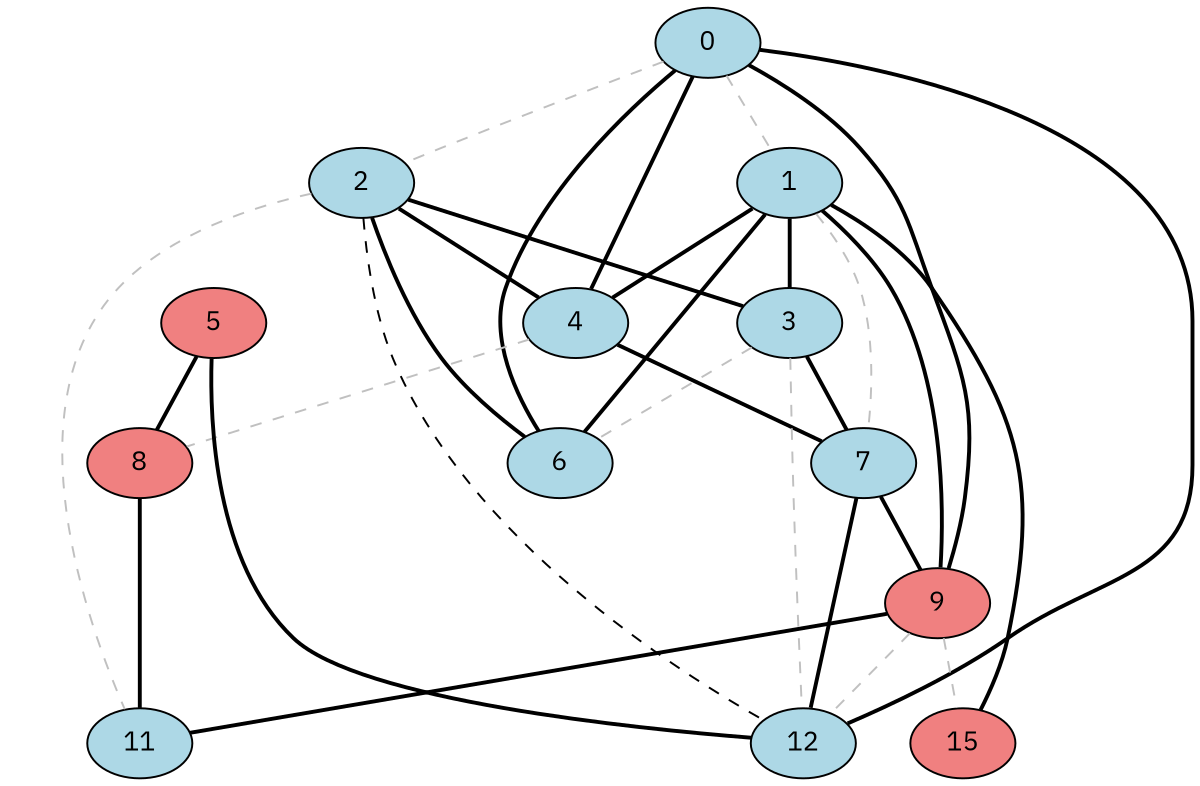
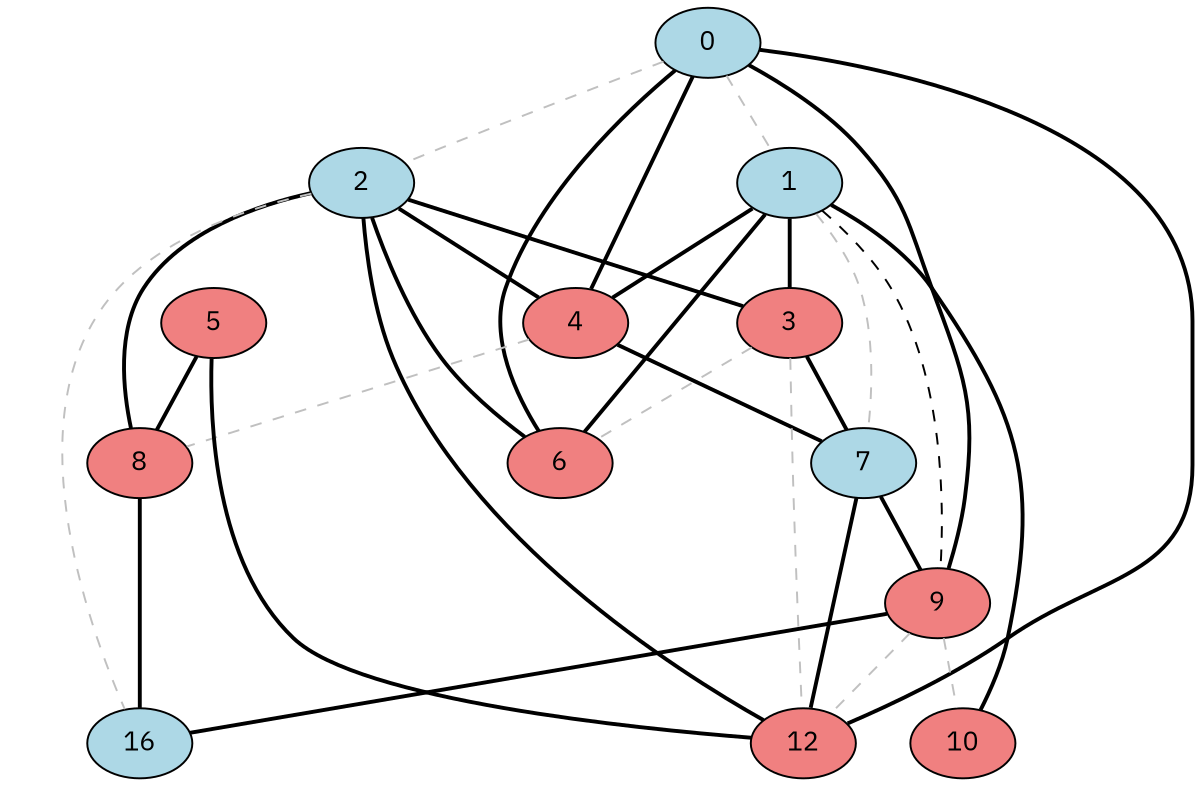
edge "2" -- "8": added
node "4": fillcolor lightblue -> lightcoral
node "3": fillcolor lightblue -> lightcoral
edge "1" -- "9": style bold -> dashed
node "6": fillcolor lightblue -> lightcoral
edge "2" -- "12": style dashed -> bold
node "11": label "11" -> "16"
node "12": fillcolor lightblue -> lightcoral
node "15": label "15" -> "10"
